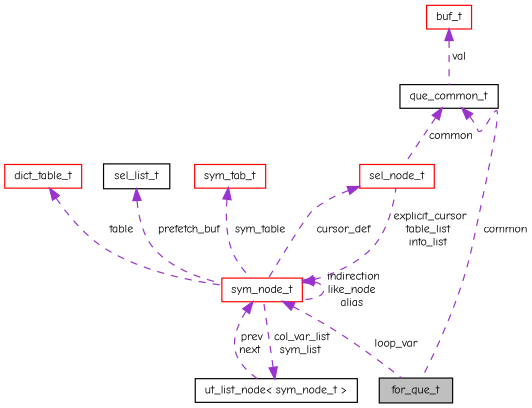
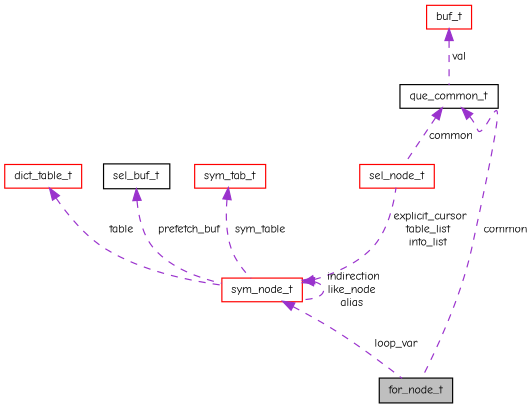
node "sel_list_t": label "sel_list_t" -> "sel_buf_t"
edge "sym_node_t" -> "sel_node_t": removed, label "cursor_def"
node "ut_list_node< sym_node_t >": removed
node "for_que_t": label "for_que_t" -> "for_node_t"
